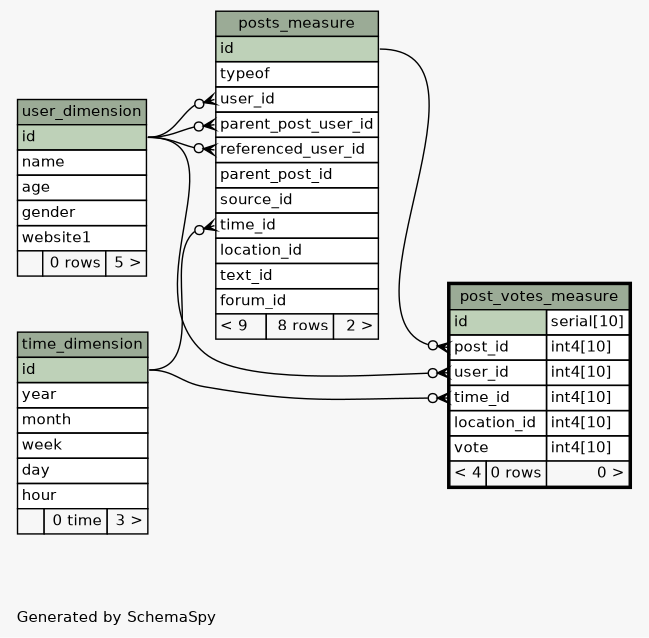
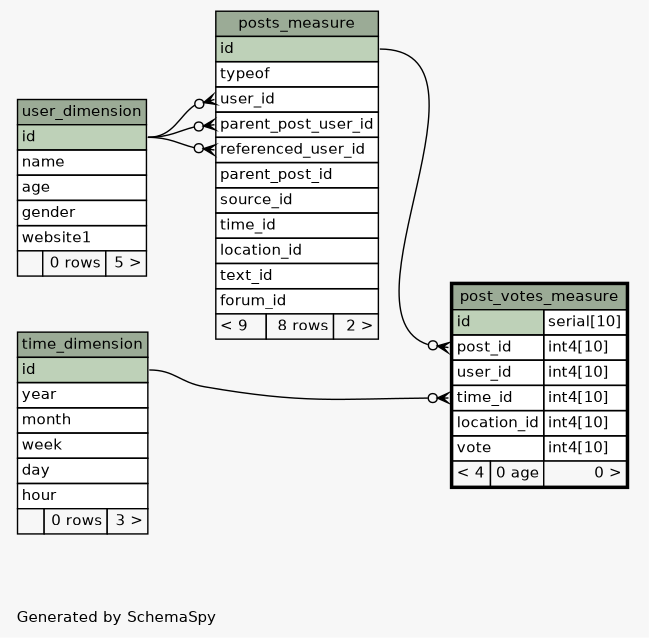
edge "time_dimension" -> "posts_measure": removed
edge "user_dimension" -> "post_votes_measure": removed
node "post_votes_measure": text "0 rows" -> "0 age"
node "time_dimension": text "0 time" -> "0 rows"
